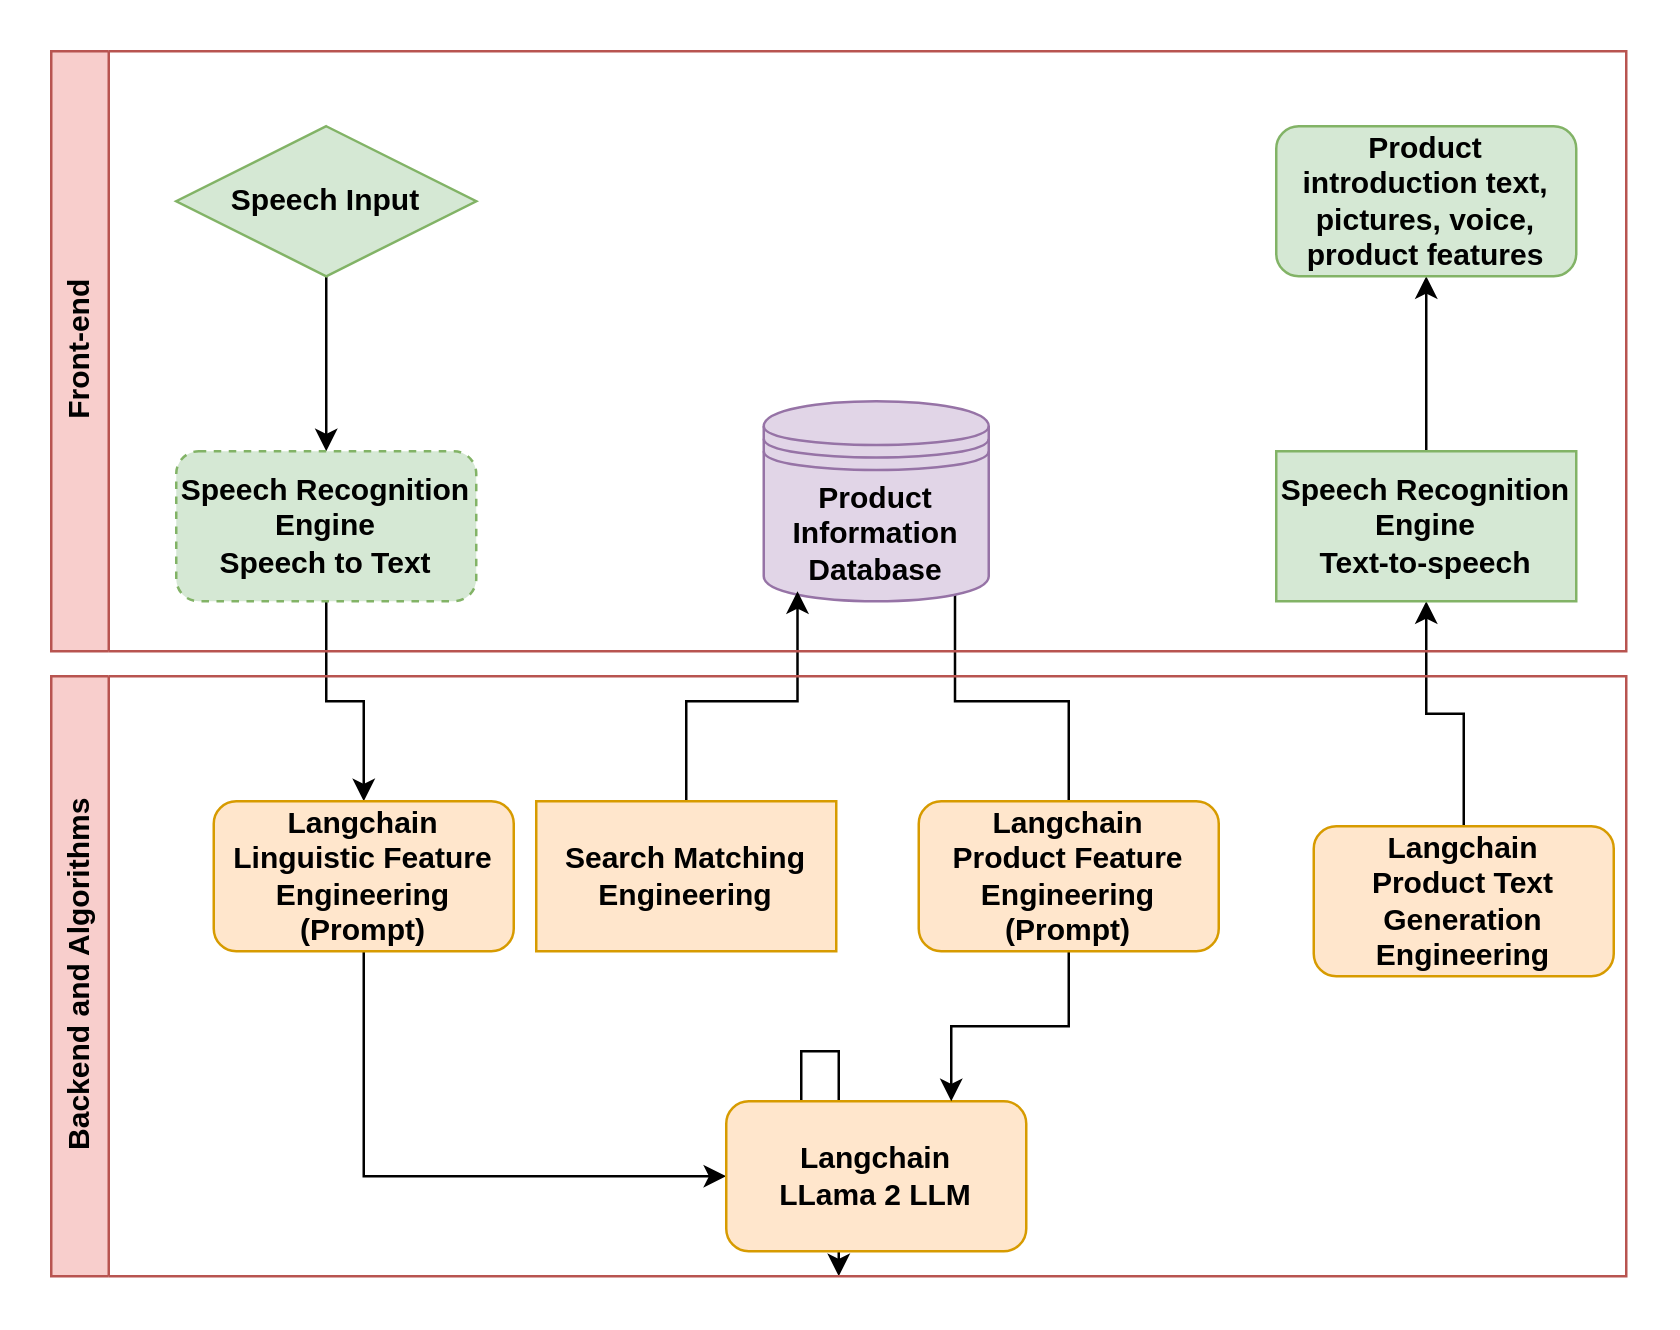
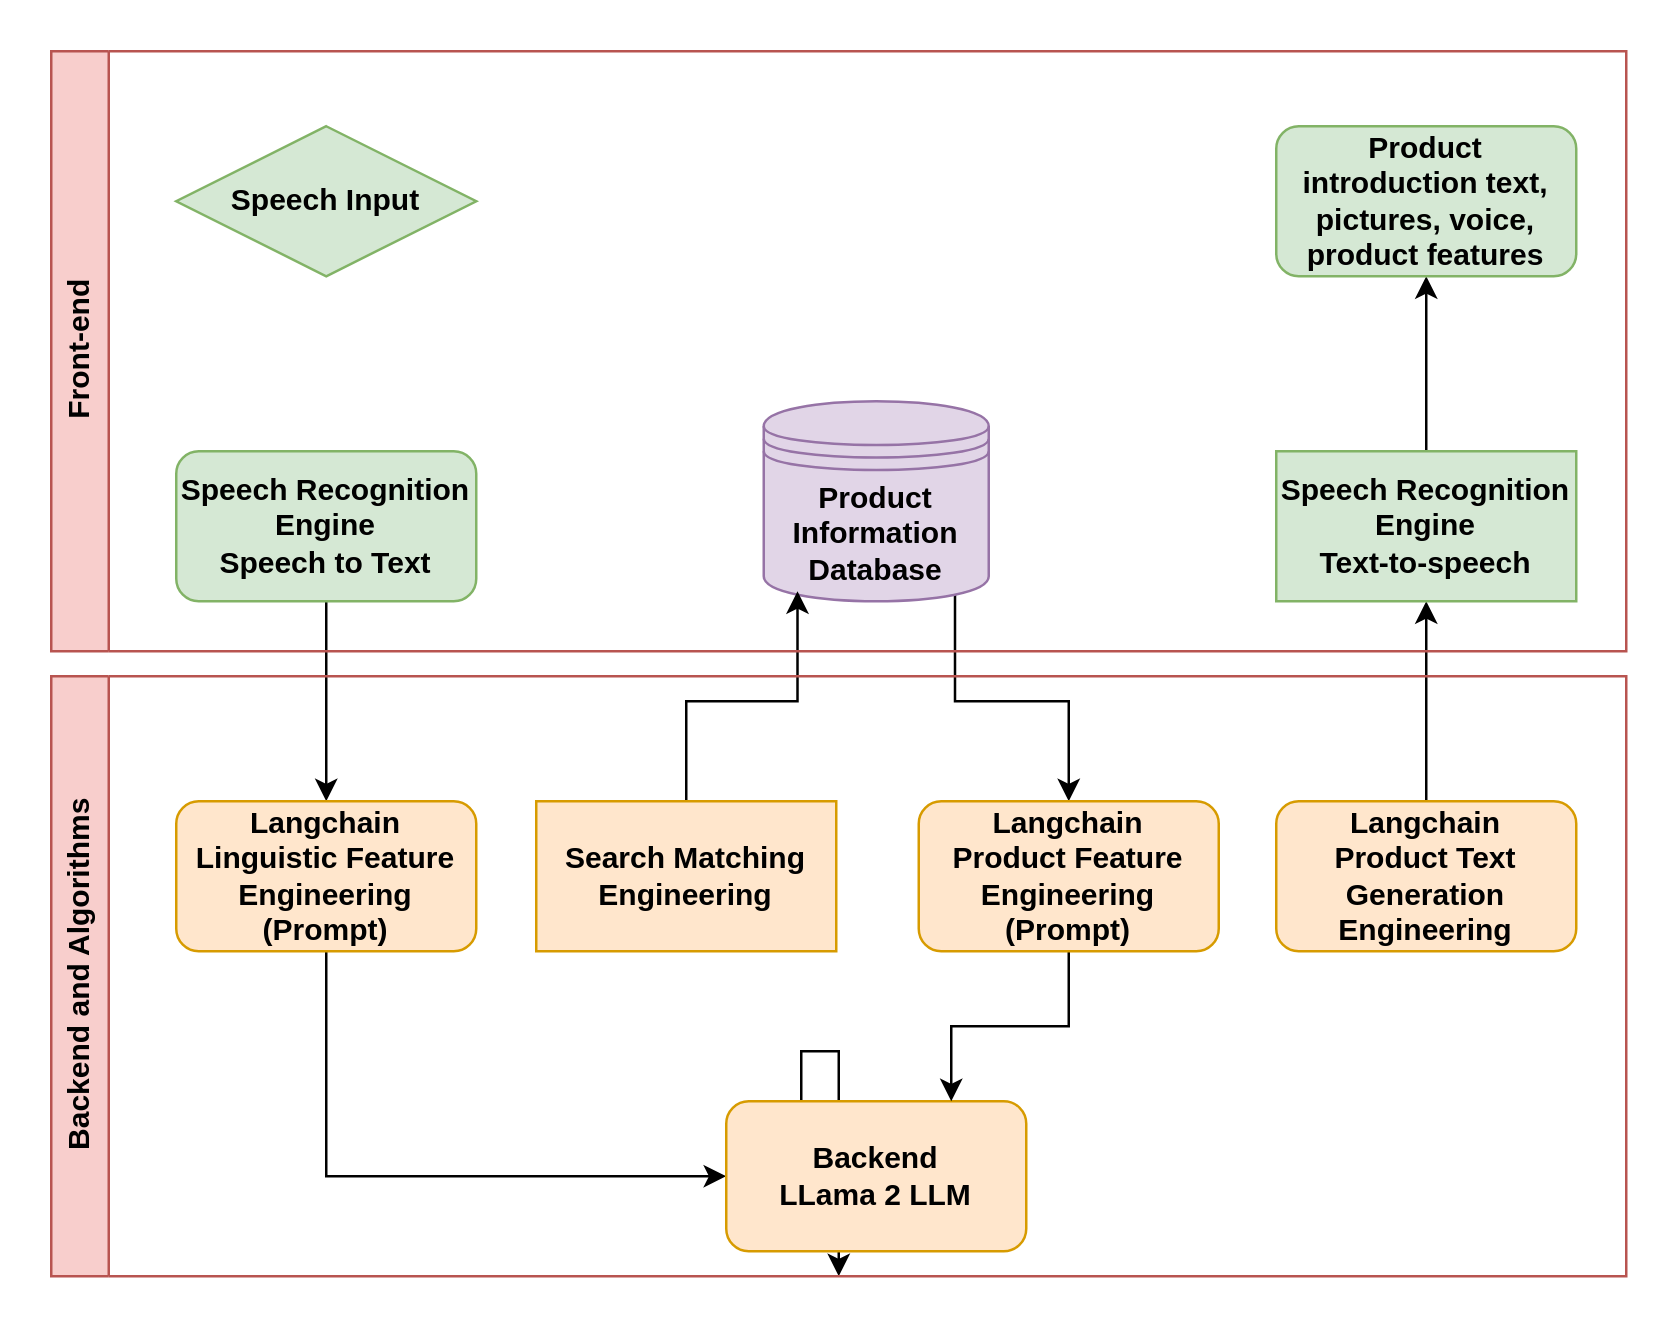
edge "Speech Input" -> "Speech Recognition Engine Speech to Text": removed
node "Speech Recognition Engine Speech to Text": style dashed -> solid
edge "Product Information Database" -- "Langchain Product Feature Engineering (Prompt)": arrowhead none -> classic
node "Langchain Linguistic Feature Engineering (Prompt)": moved (364, 876) -> (326, 876)
node "Langchain Product Text Generation Engineering": moved (1464, 901) -> (1426, 876)
node "Langchain LLama 2 LLM": label "Langchain LLama 2 LLM" -> "Backend LLama 2 LLM"
